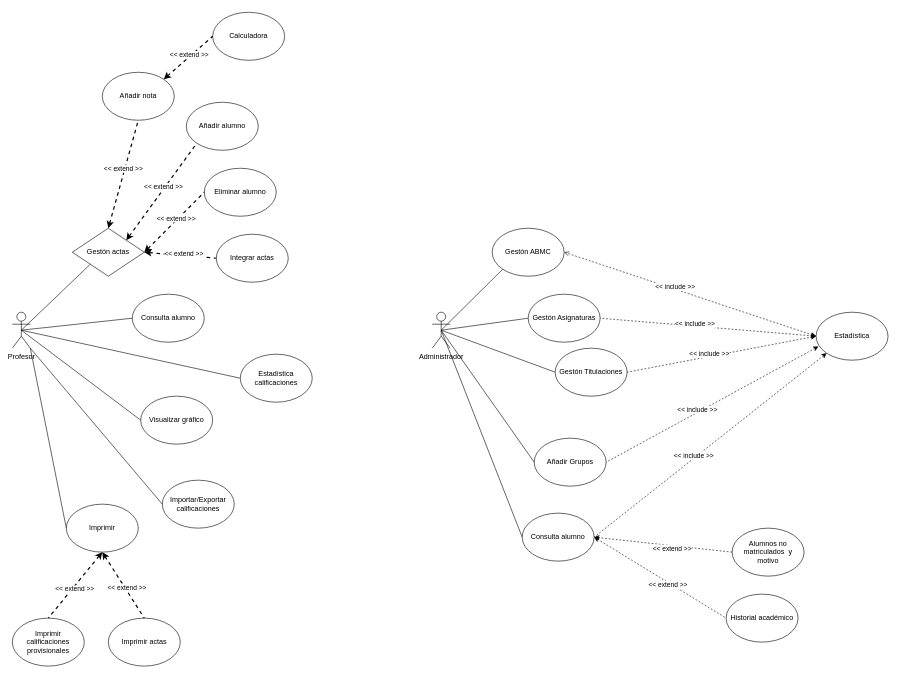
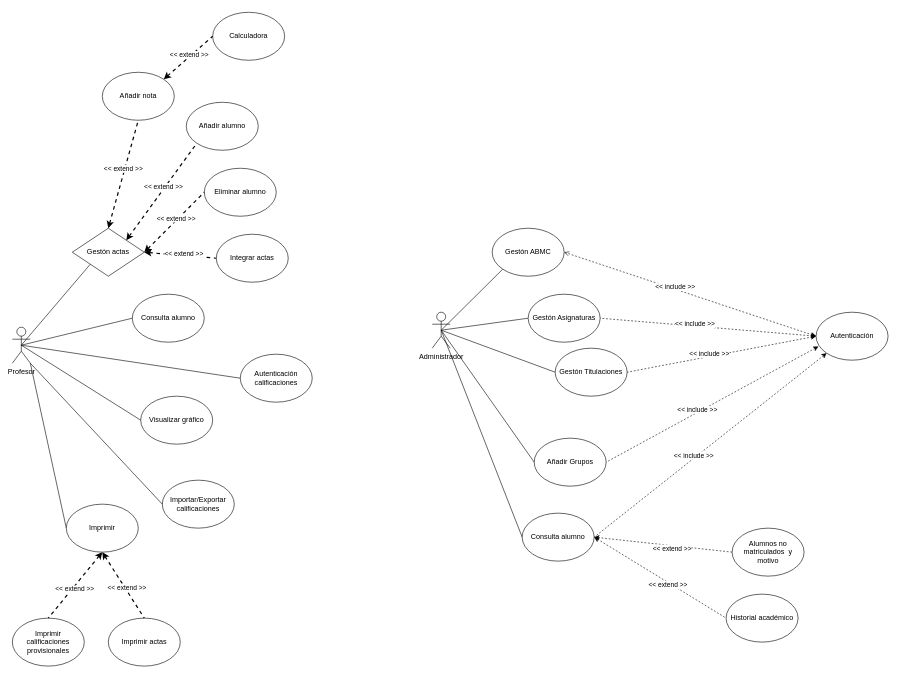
node "Profesor": moved (21, 330) -> (21, 345)
node "Estadística": label "Estadística" -> "Autenticación"
node "Estadística calificaciones": label "Estadística calificaciones" -> "Autenticación calificaciones"
